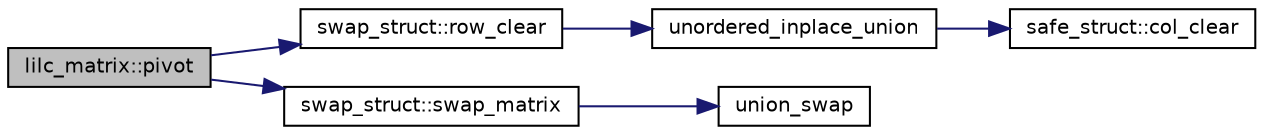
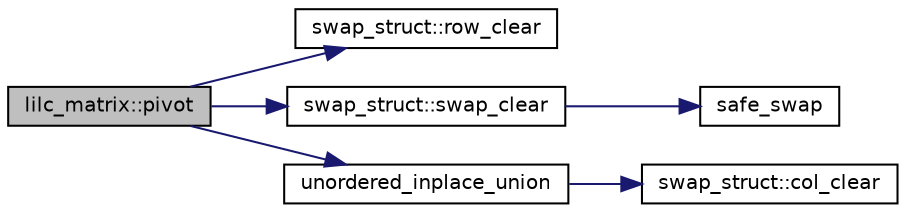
edge "swap_struct::row_clear" -> "unordered_inplace_union": now "lilc_matrix::pivot" -> "unordered_inplace_union"
node "safe_struct::col_clear": label "safe_struct::col_clear" -> "swap_struct::col_clear"
node "swap_struct::swap_matrix": label "swap_struct::swap_matrix" -> "swap_struct::swap_clear"
node "union_swap": label "union_swap" -> "safe_swap"
